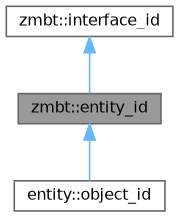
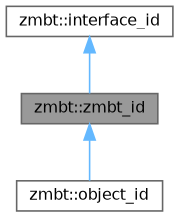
node "zmbt::entity_id": label "zmbt::entity_id" -> "zmbt::zmbt_id"
node "entity::object_id": label "entity::object_id" -> "zmbt::object_id"
